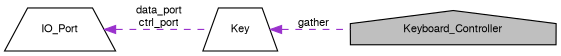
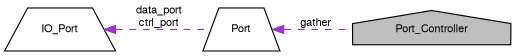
node "Key": label "Key" -> "Port"
node "Keyboard_Controller": label "Keyboard_Controller" -> "Port_Controller"
